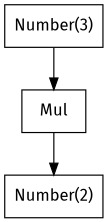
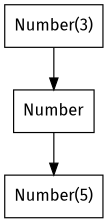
node "Mul": label "Mul" -> "Number"
node "Number(2)": label "Number(2)" -> "Number(5)"
